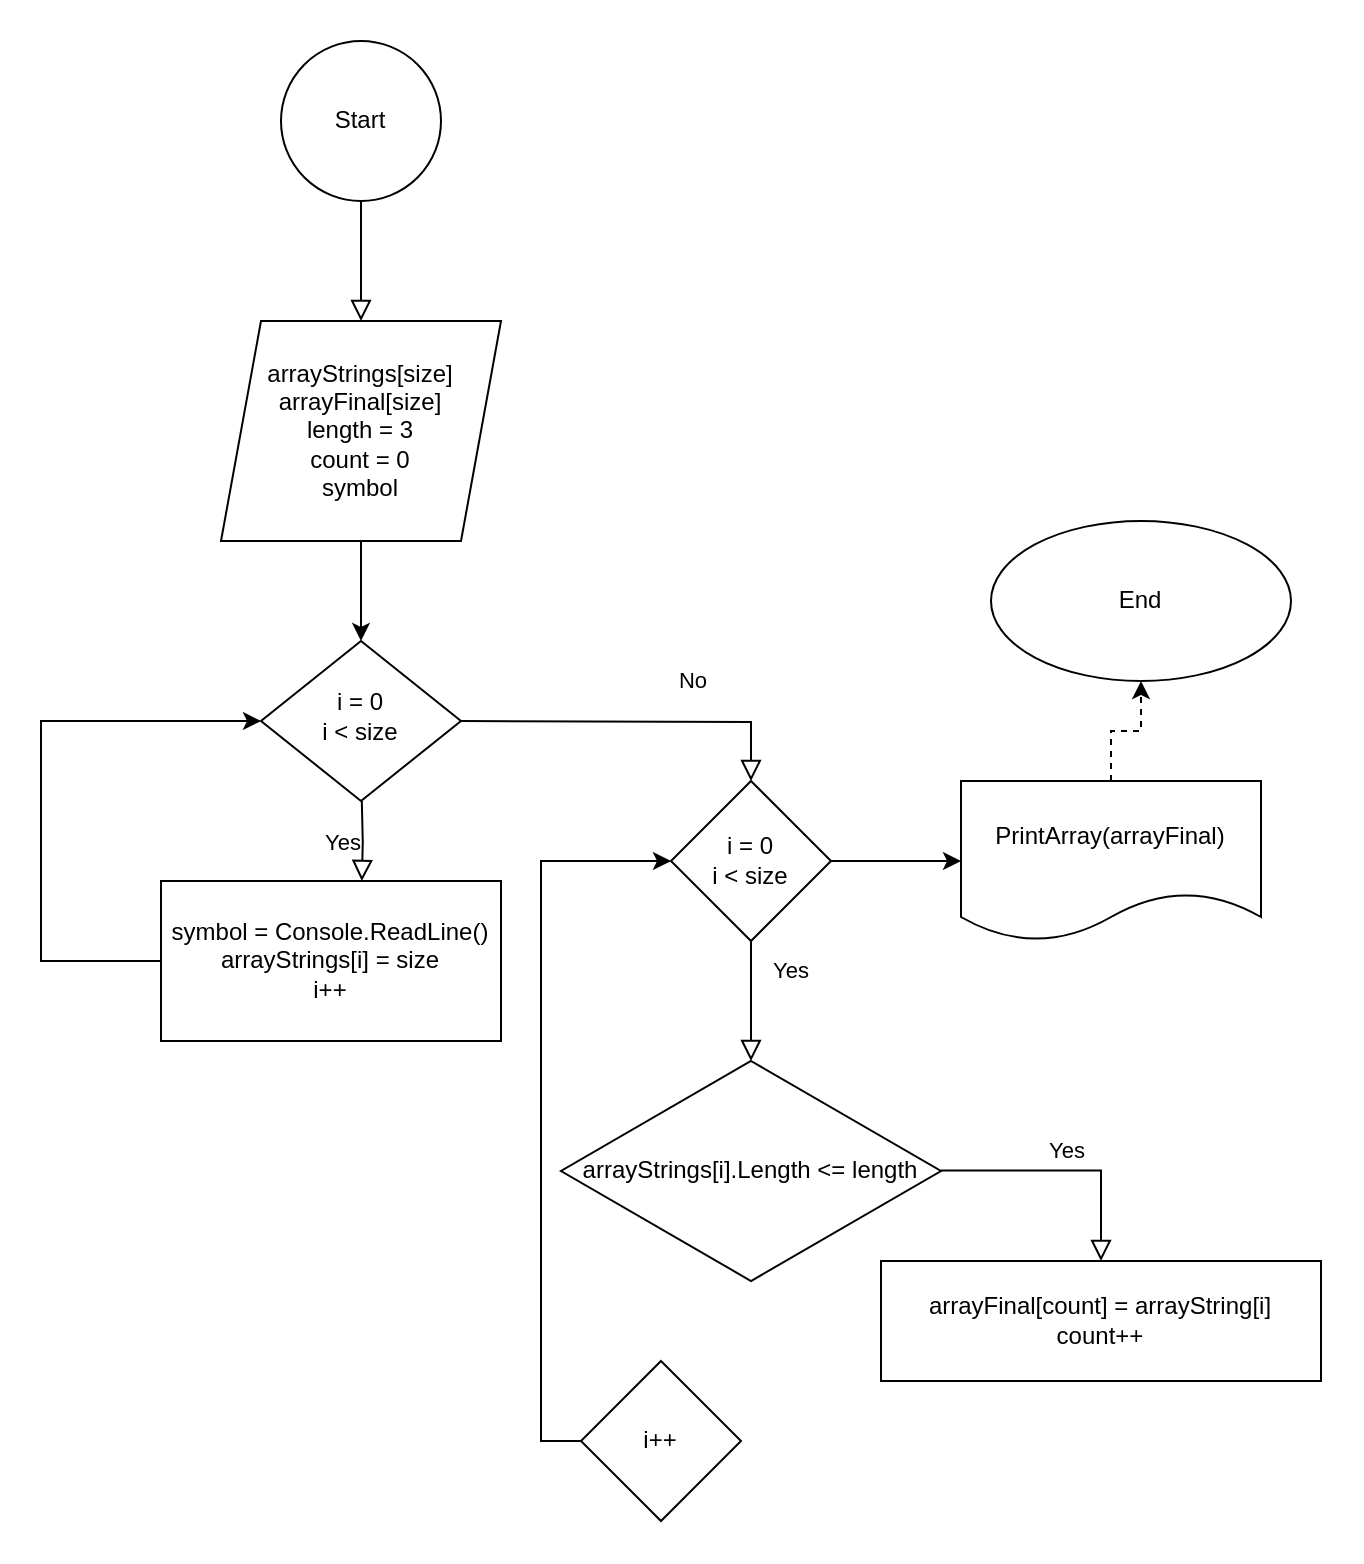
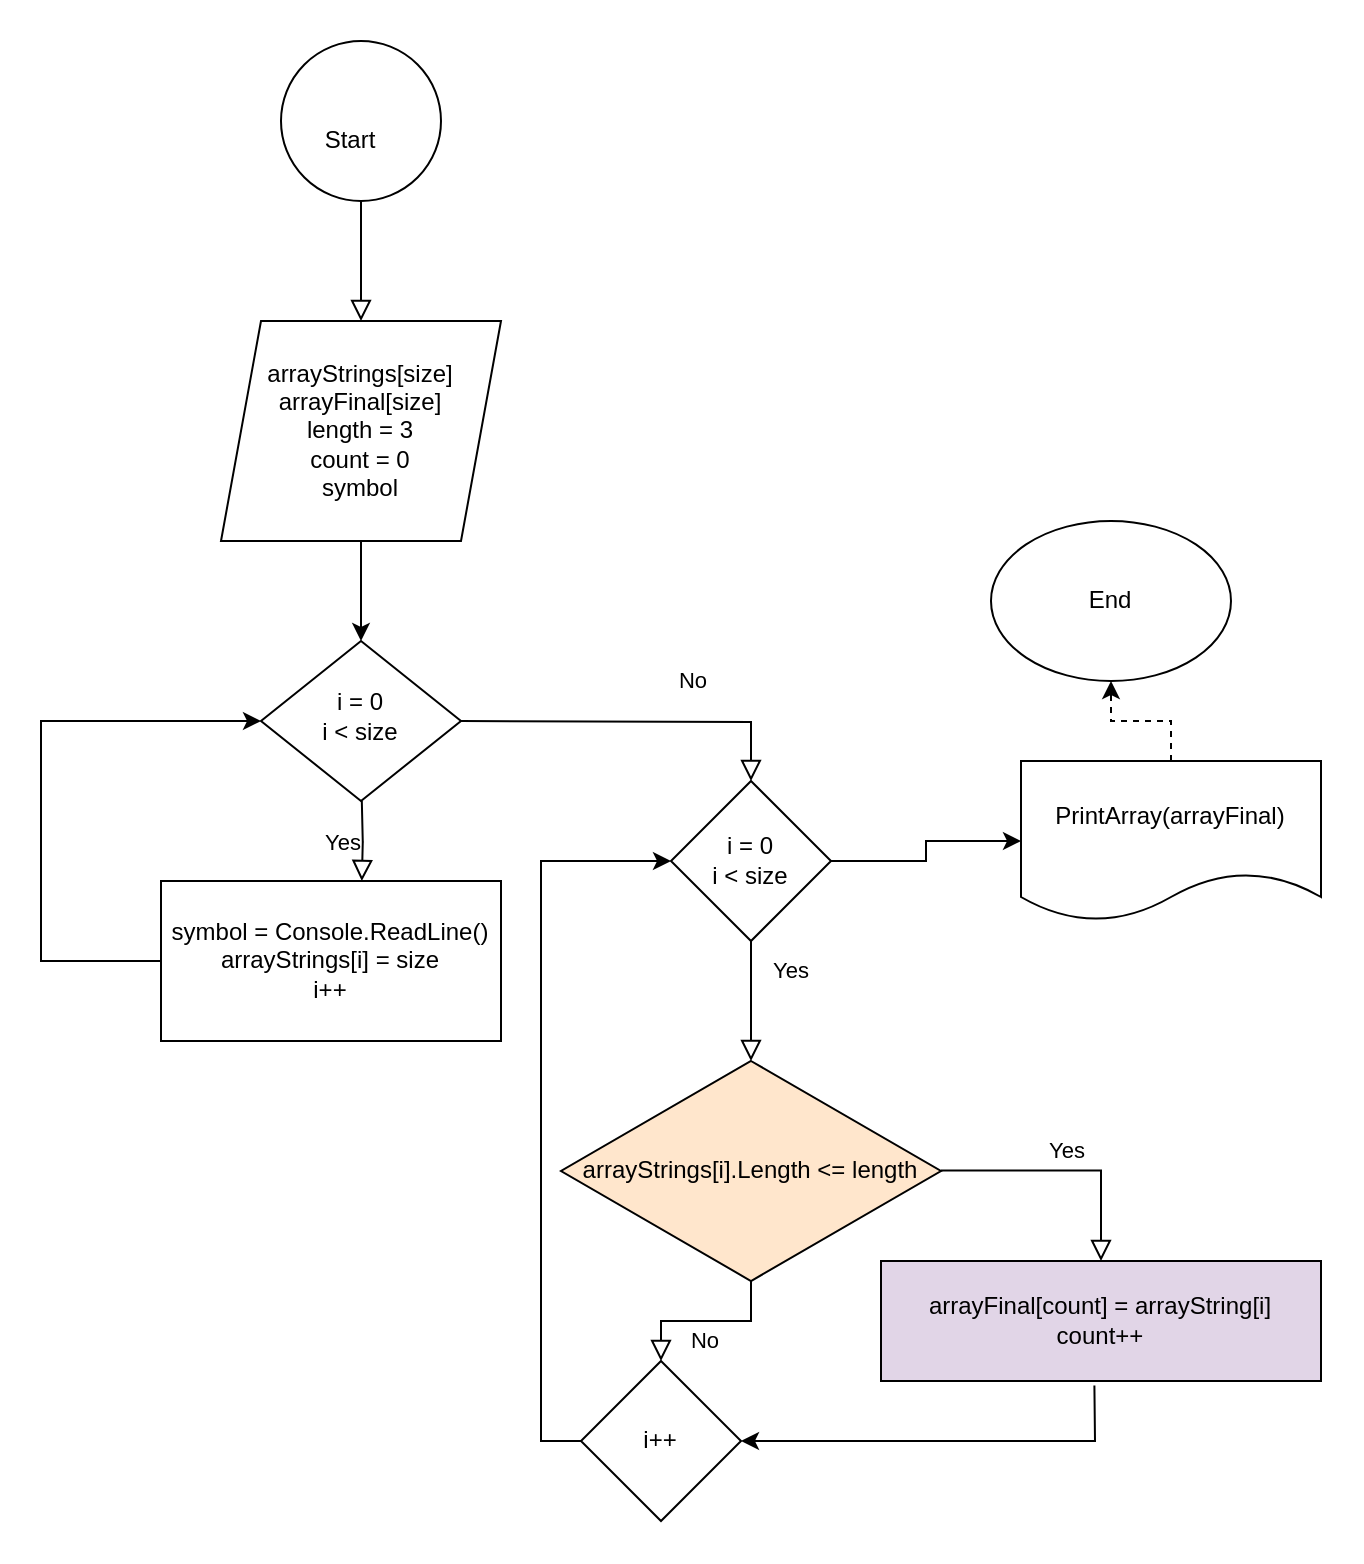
node "Start": moved (361, 121) -> (351, 141)
node "End": size 300x160 -> 240x160
node "PrintArray(arrayFinal)": moved (1111, 861) -> (1171, 841)
node "arrayStrings[i].Length <= length": fillcolor #ffffff -> #ffe6cc
edge "arrayStrings[i].Length <= length" -> "i++": added, label "No"
node "arrayFinal[count] = arrayString[i] count++": fillcolor #ffffff -> #e1d5e7
edge "arrayFinal[count] = arrayString[i] count++" -> "i++": added
